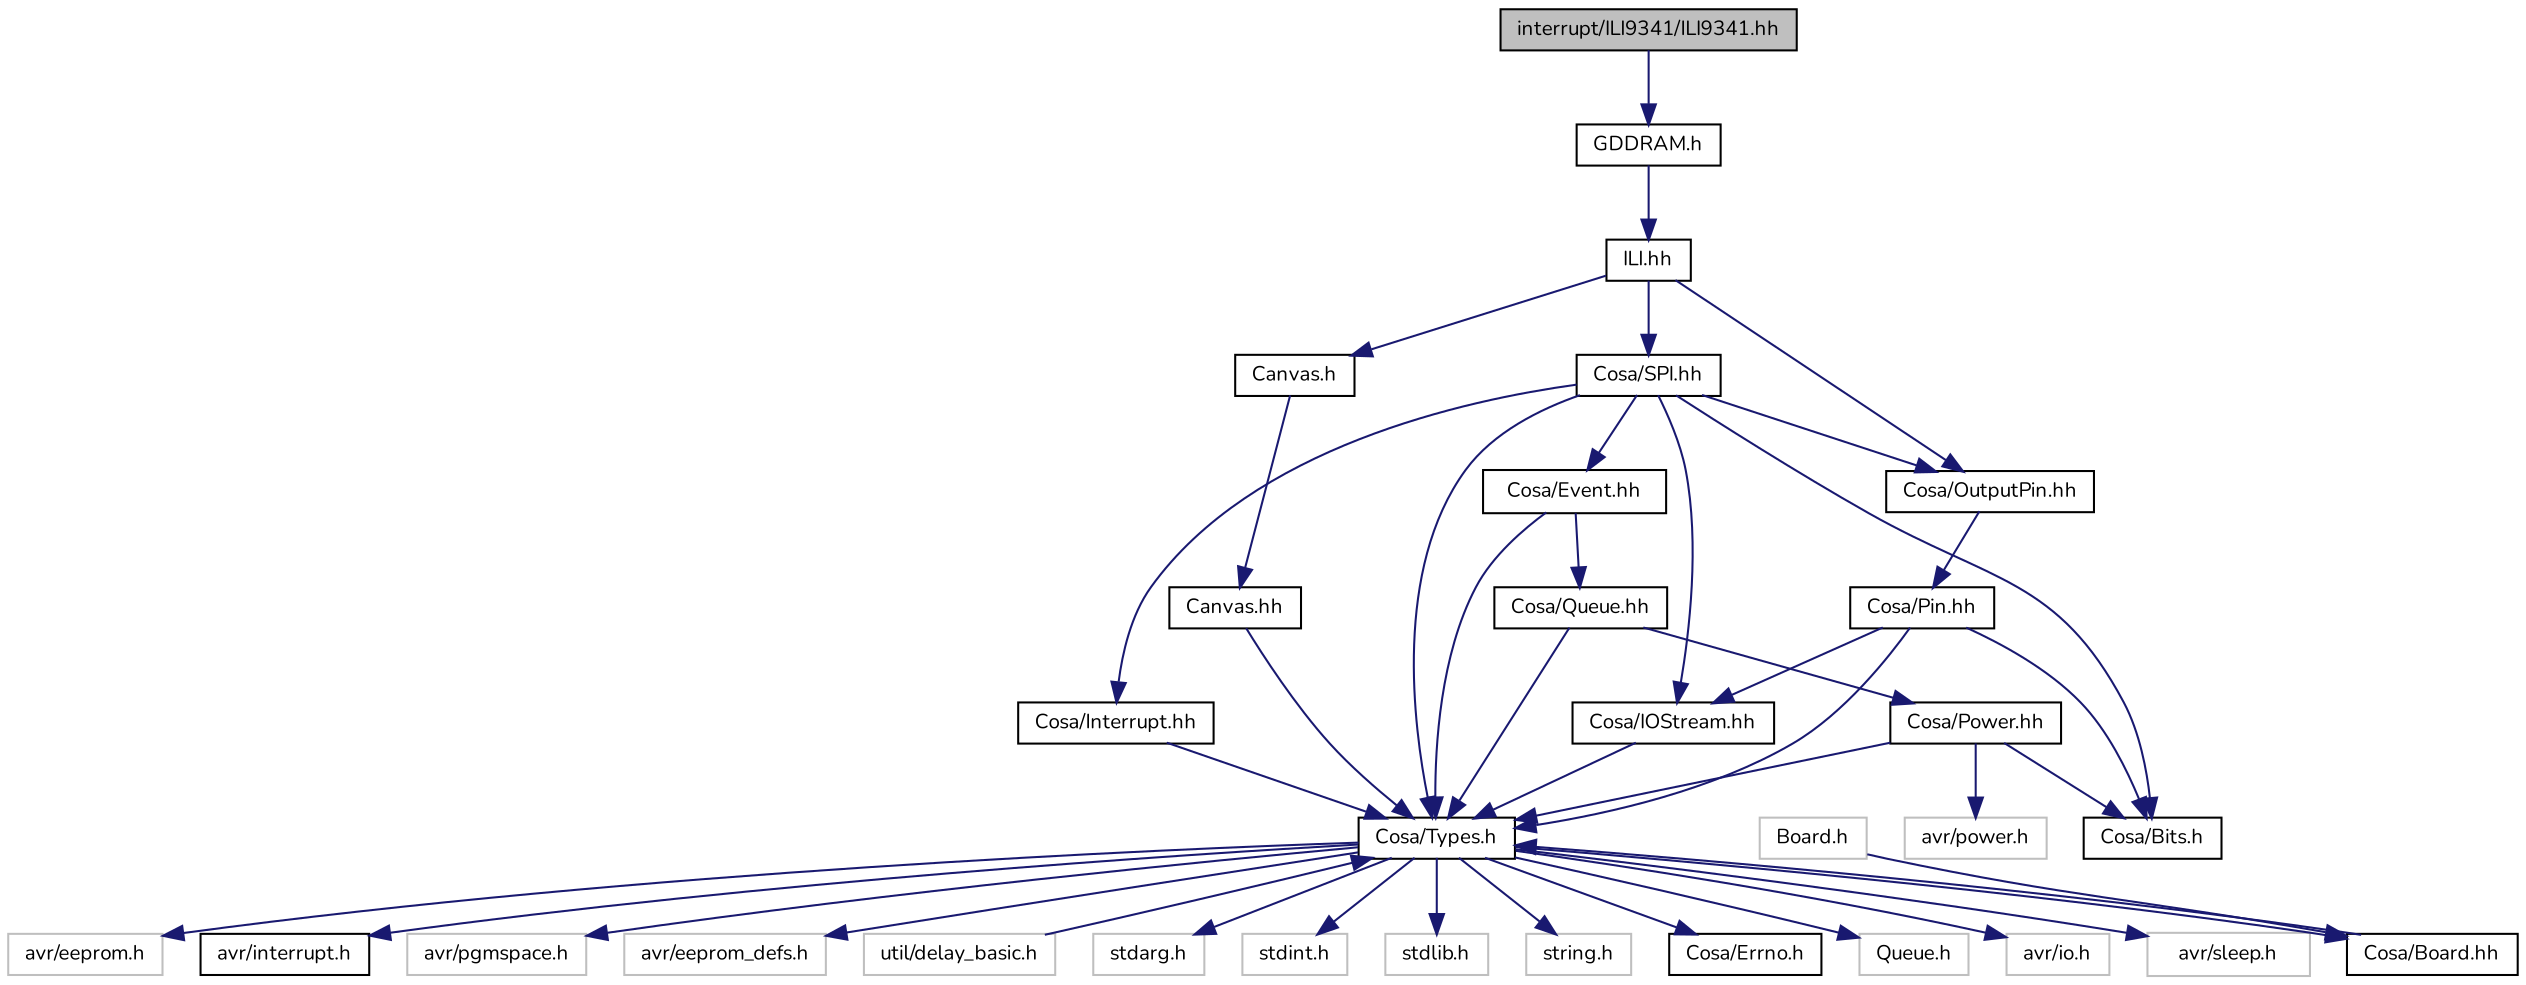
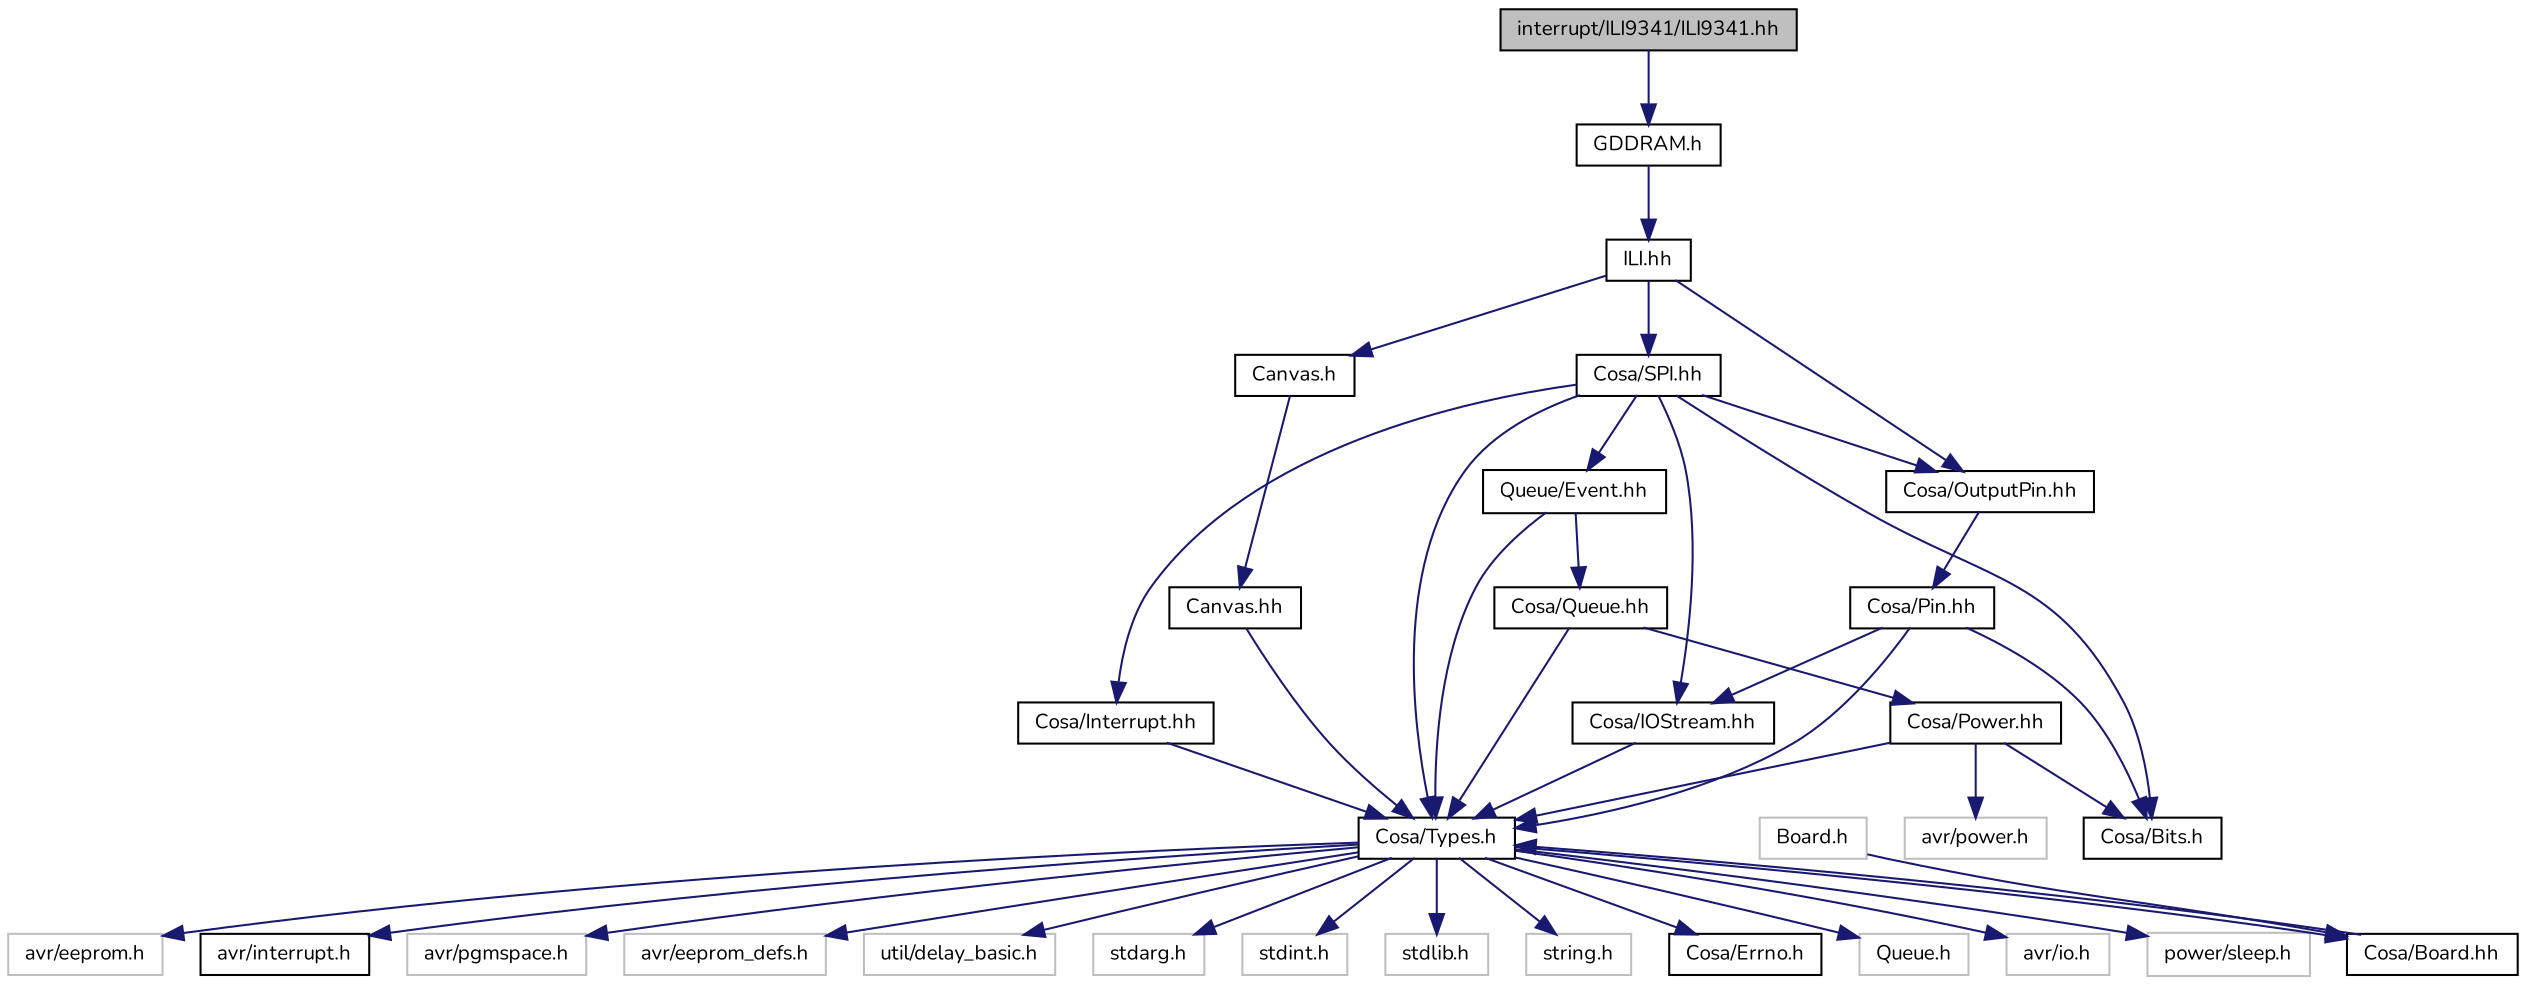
node "Cosa/Event.hh": label "Cosa/Event.hh" -> "Queue/Event.hh"
edge "util/delay_basic.h" -> "Cosa/Types.h": reversed
node "avr/sleep.h": label "avr/sleep.h" -> "power/sleep.h"
